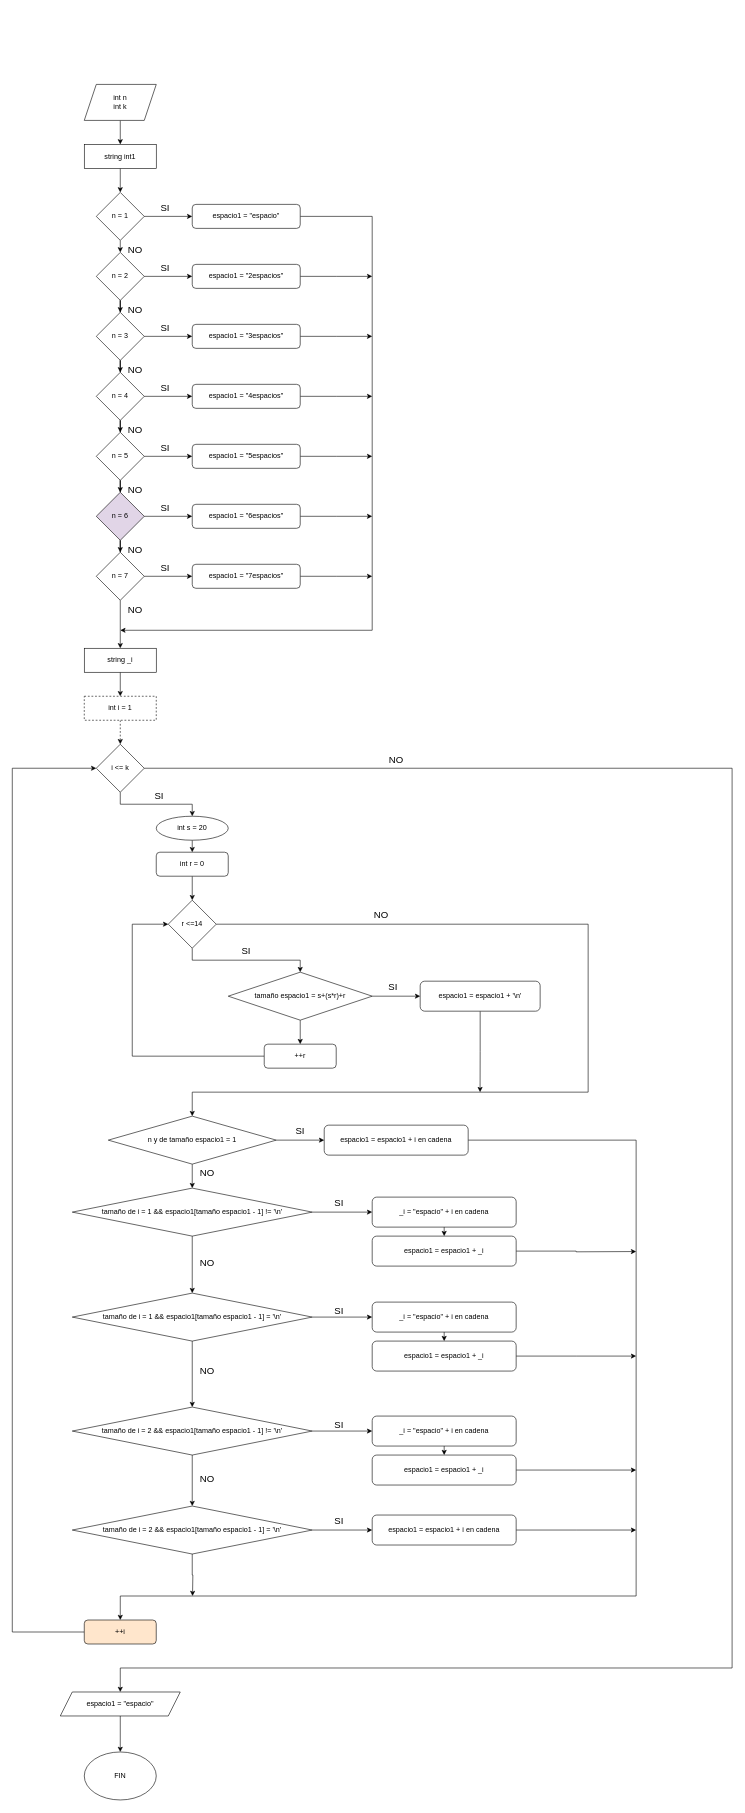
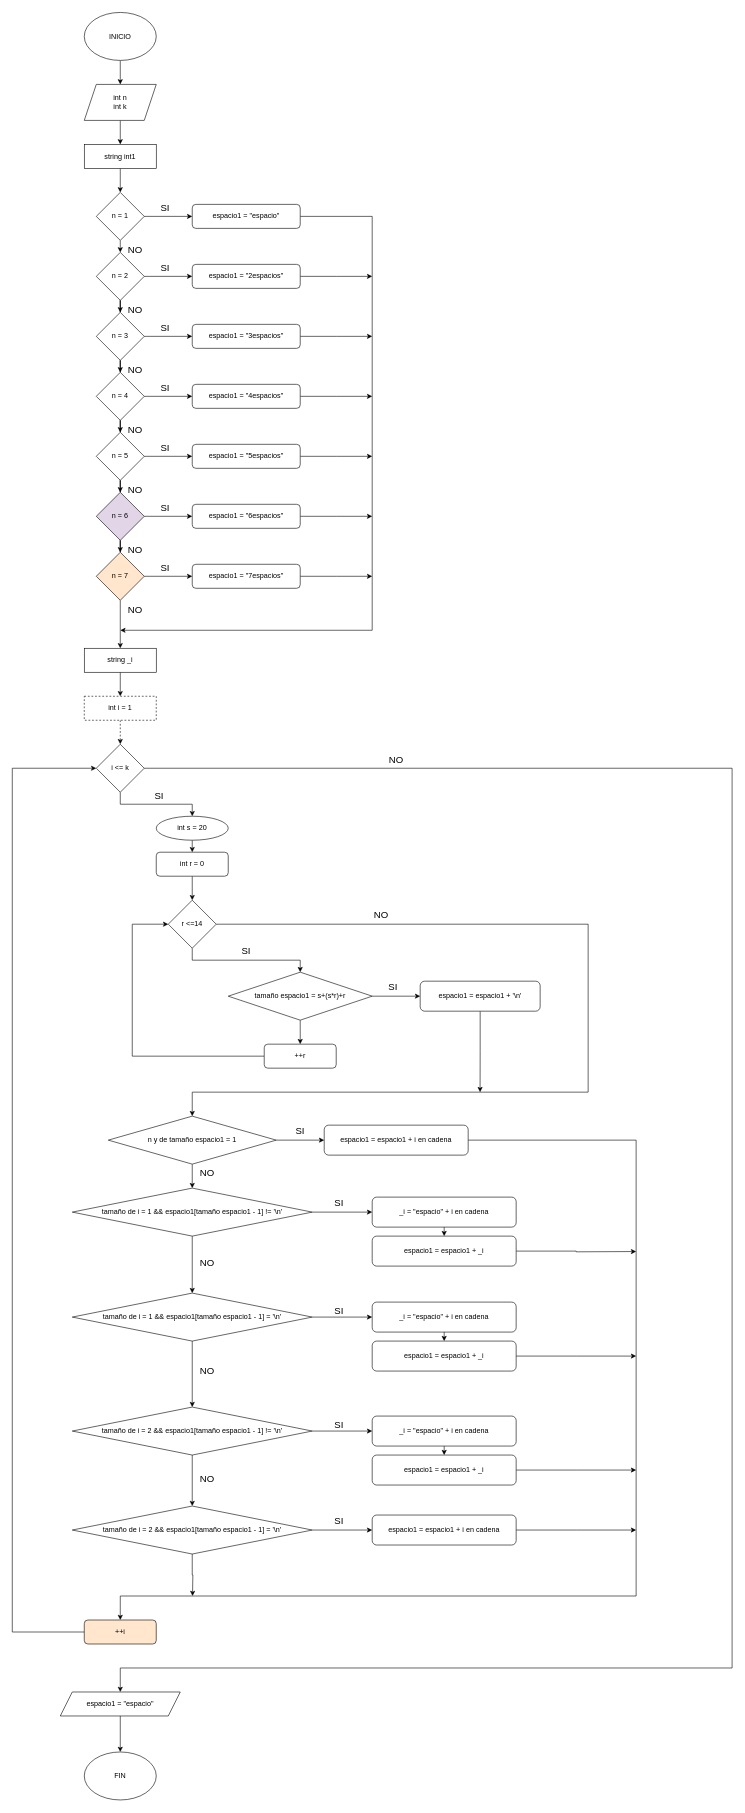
node "INICIO": added
edge "INICIO" -> "int n int k": added
node "n = 7": fillcolor #ffffff -> #ffe6cc
